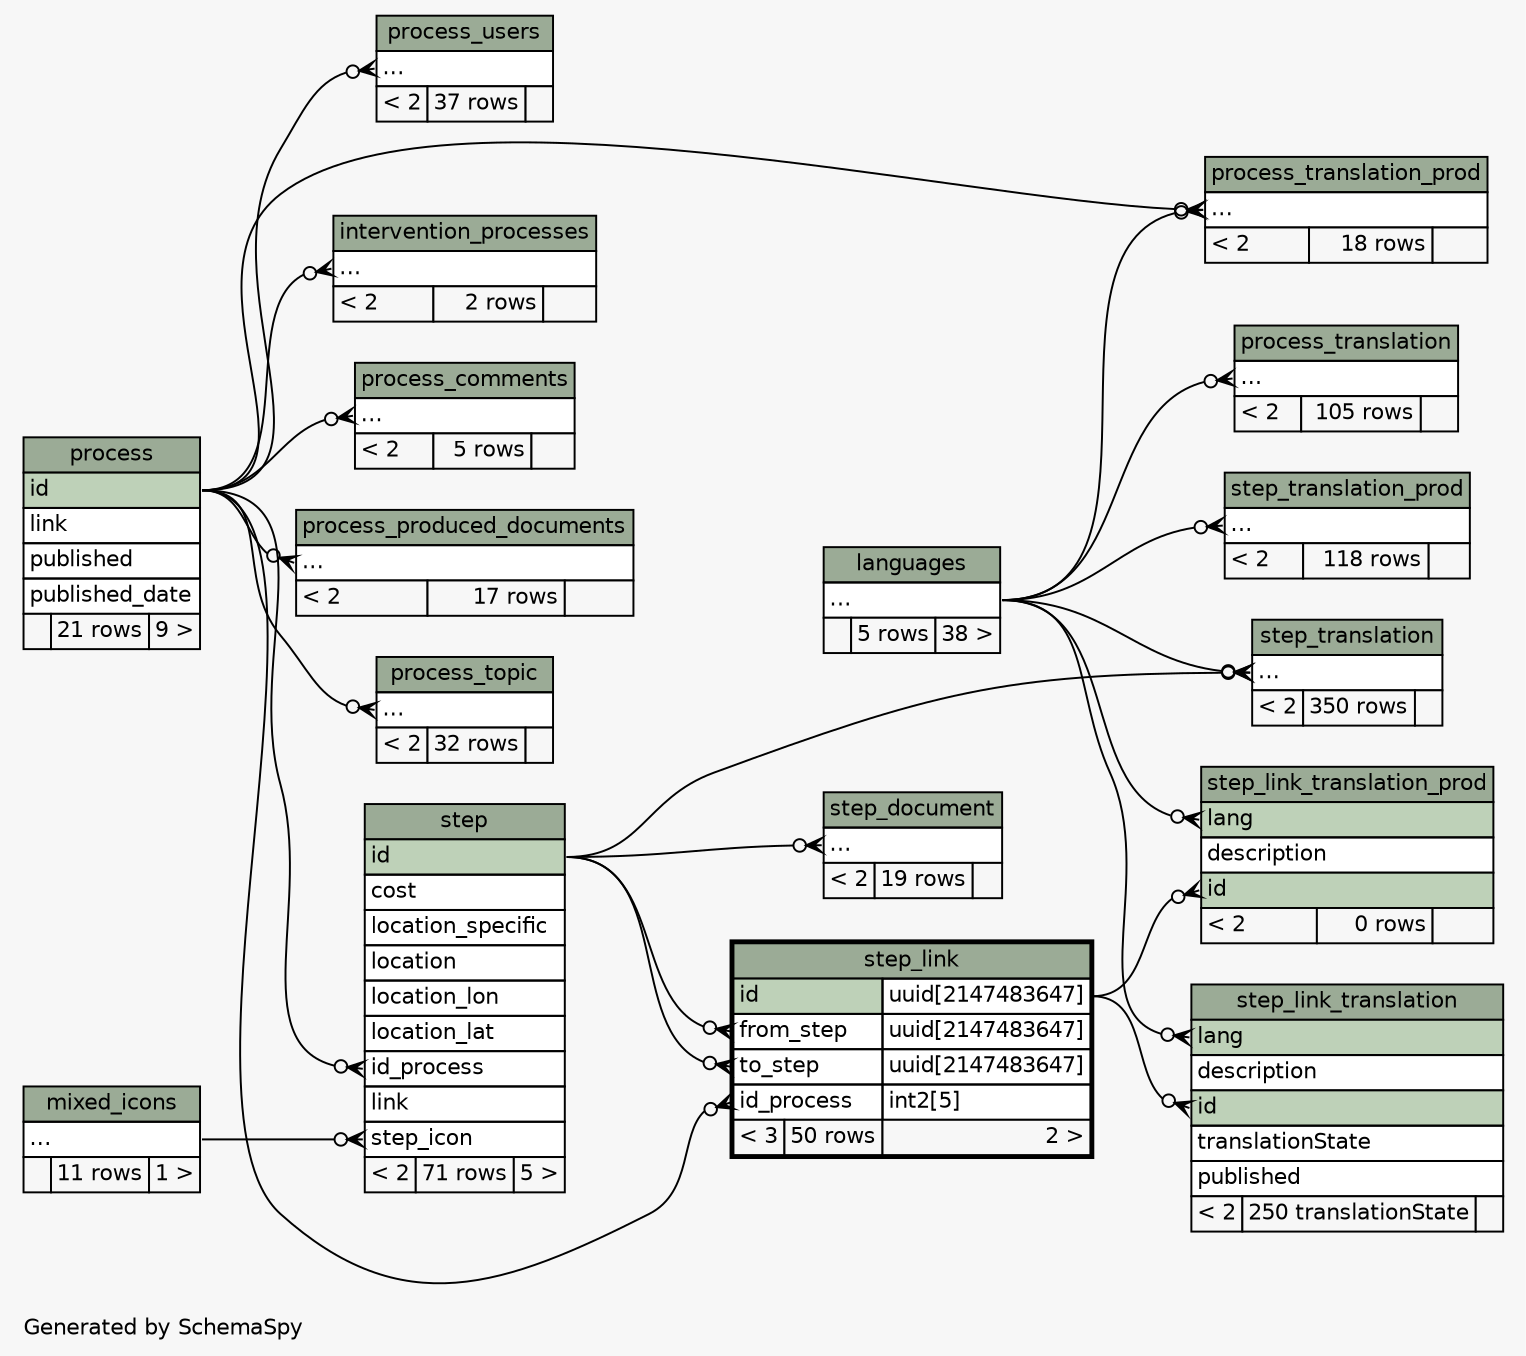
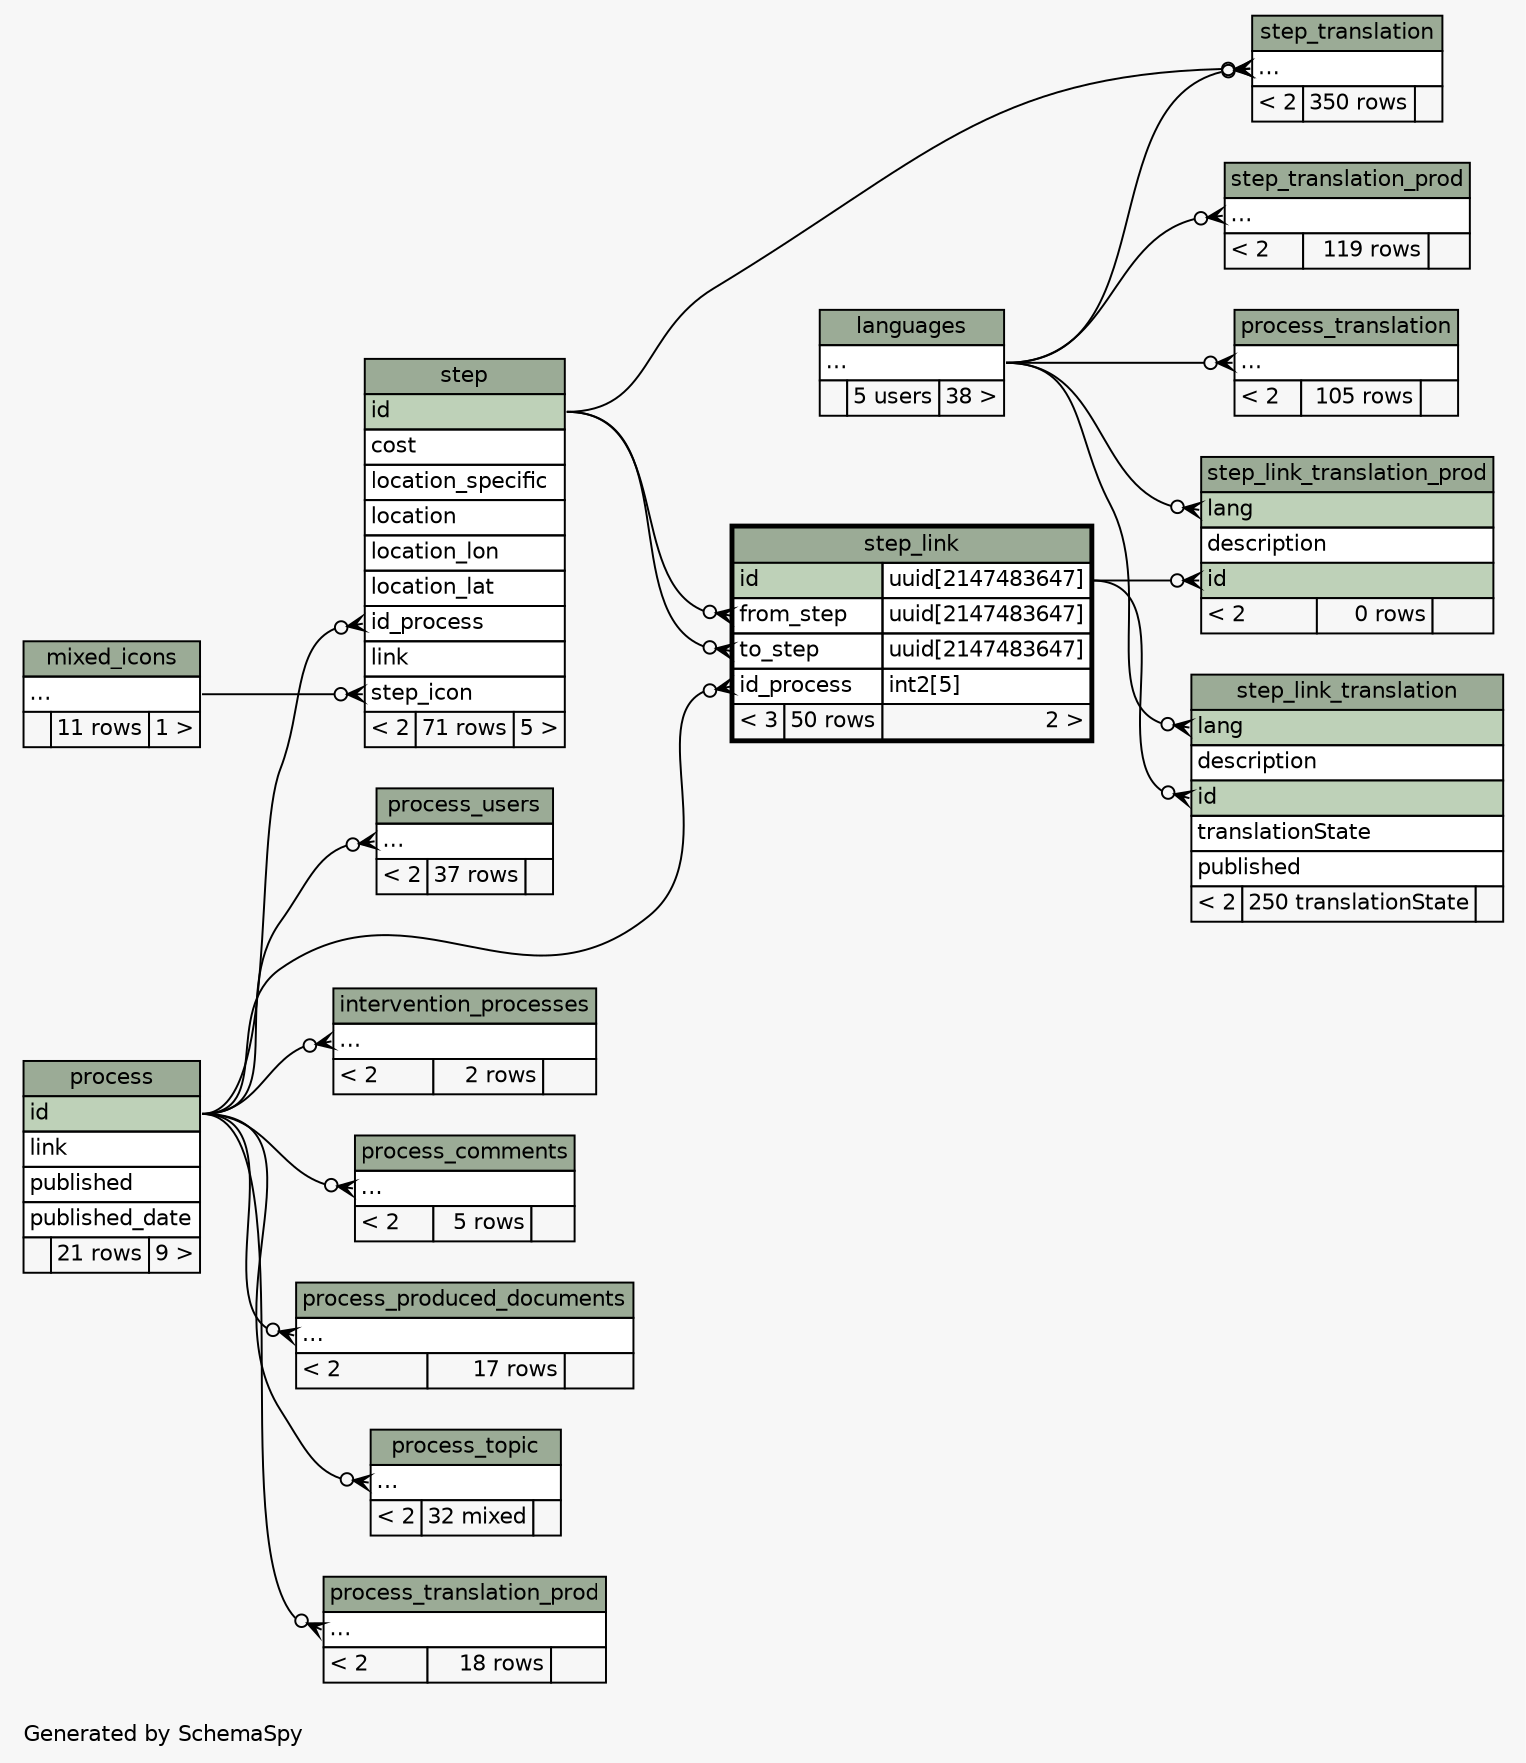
edge "languages" -> "process_translation_prod": removed
node "step_translation_prod": text "118 rows" -> "119 rows"
node "languages": text "5 rows" -> "5 users"
node "process_topic": text "32 rows" -> "32 mixed"
node "step_document": removed
